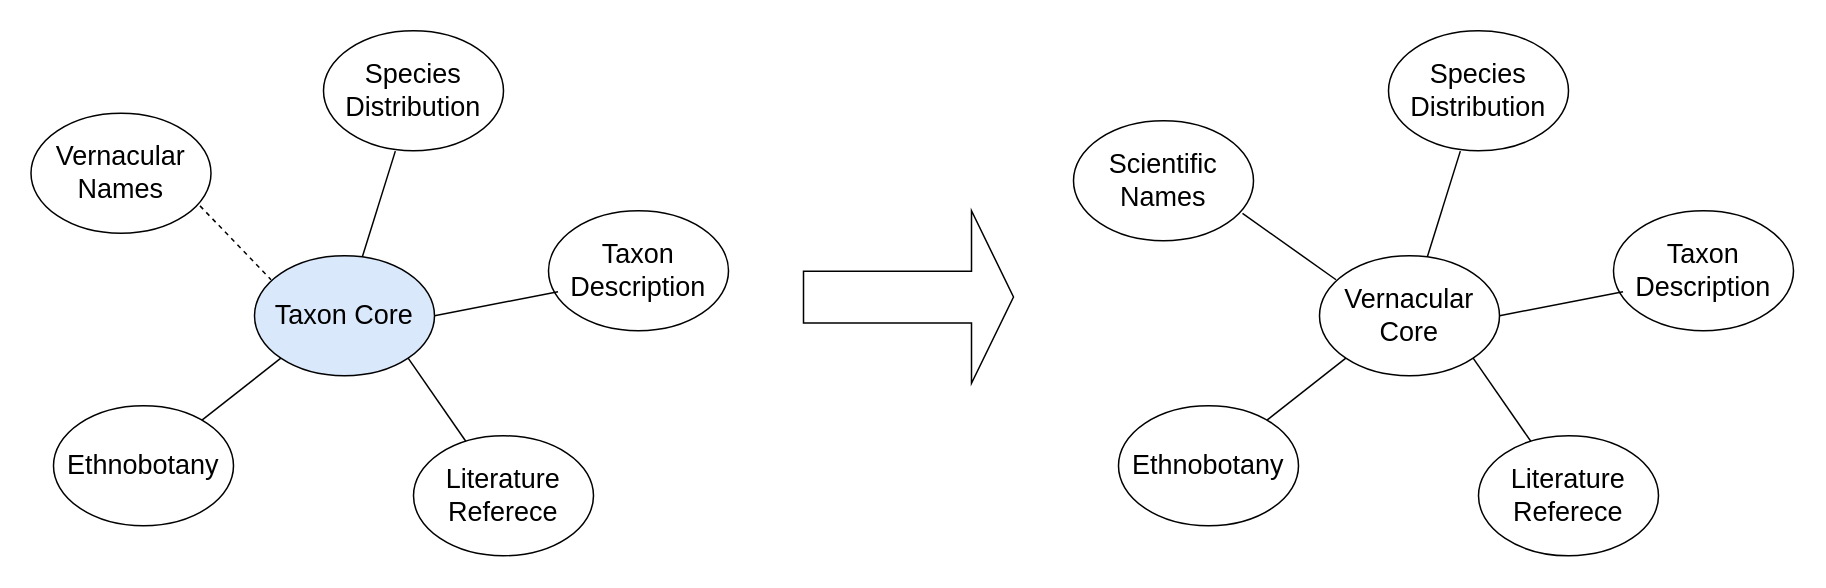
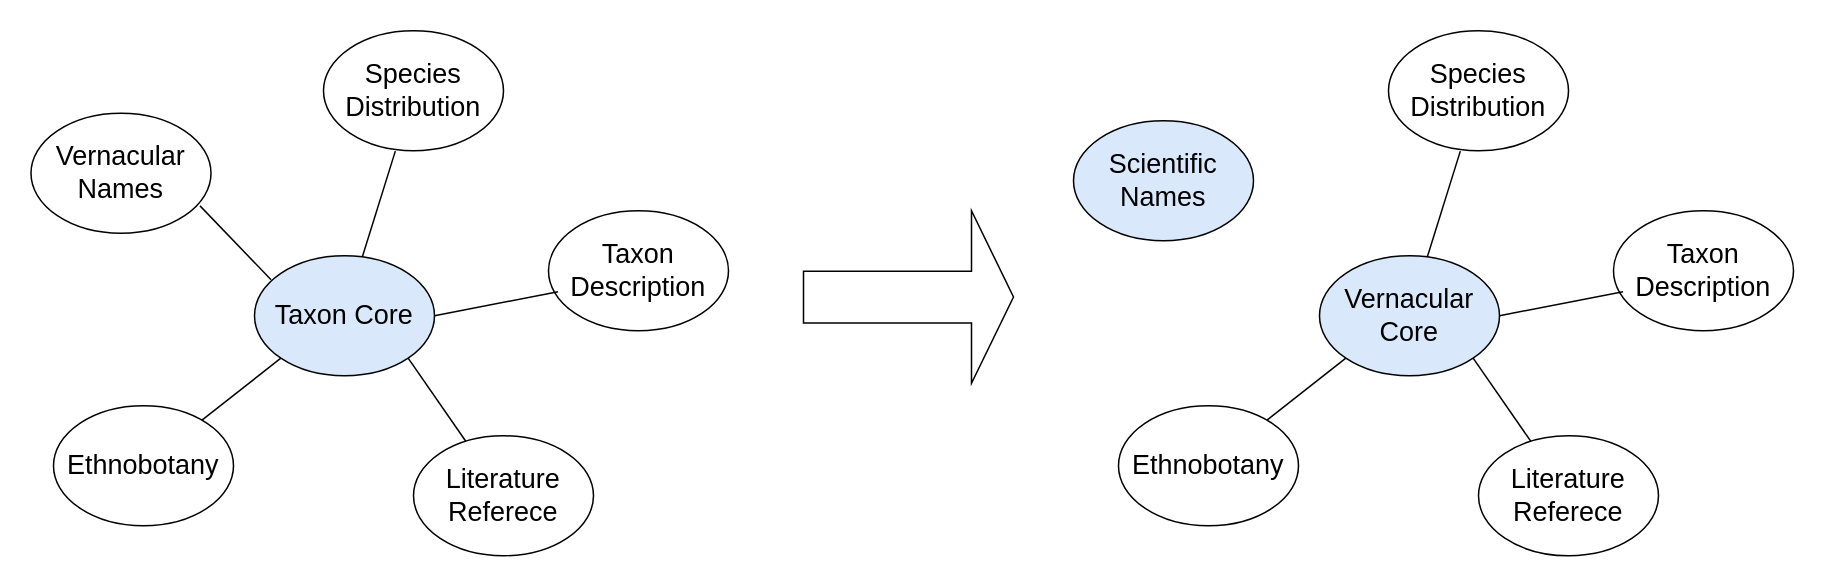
node "Scientific Names": fillcolor #ffffff -> #dae8fc
edge "Vernacular Names" -- "Taxon Core": style dashed -> solid
edge "Scientific Names" -- "Vernacular Core": removed
node "Vernacular Core": fillcolor #ffffff -> #dae8fc
